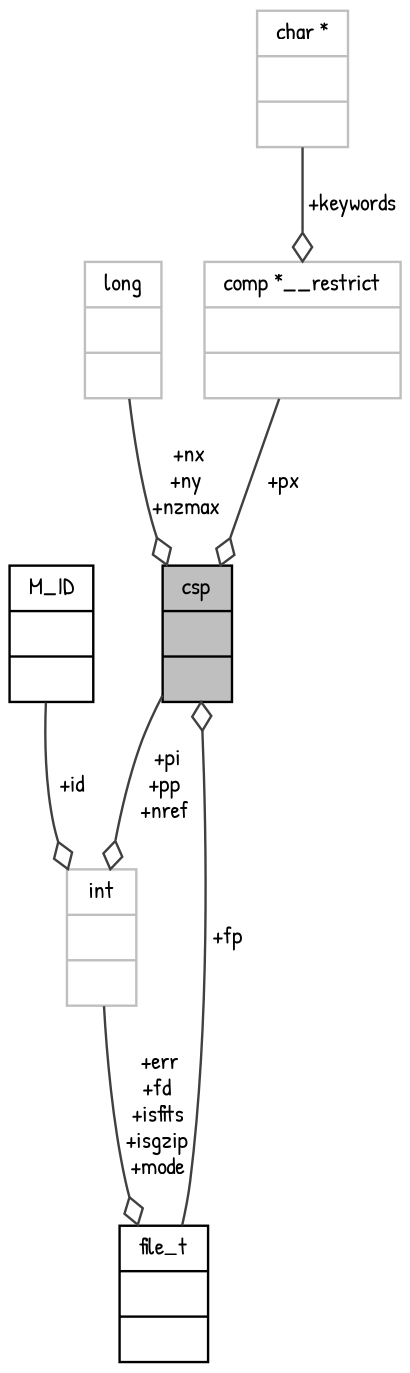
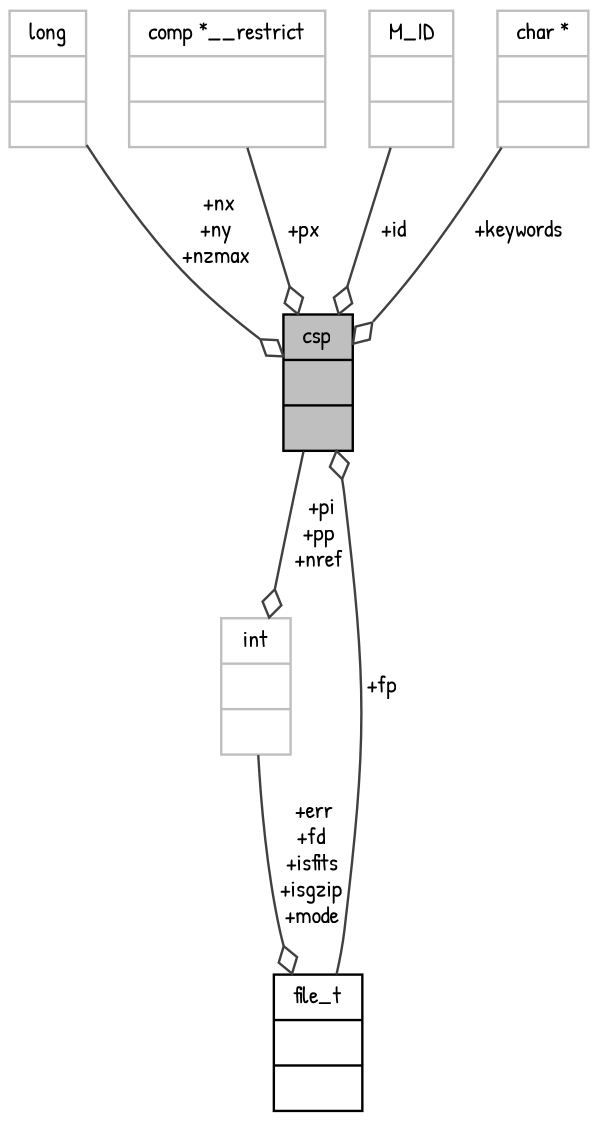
edge "char *" -> "comp *__restrict": now "char *" -> "csp"
node "M_ID": color black -> grey75
edge "M_ID" -> "int": now "M_ID" -> "csp"
